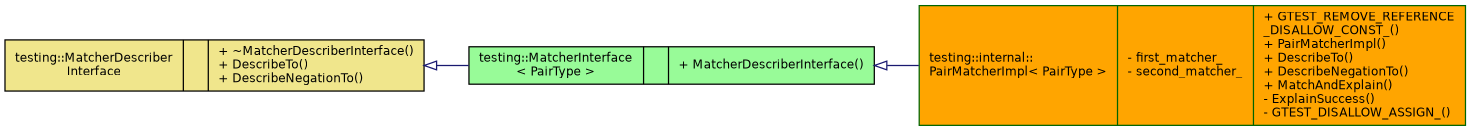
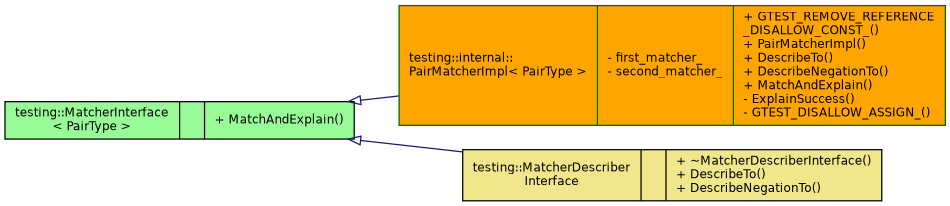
edge "testing::MatcherInterface" -> "testing::MatcherDescriber": reversed
node "testing::MatcherInterface": text "+ MatcherDescriberInterface()" -> "+ MatchAndExplain()"
